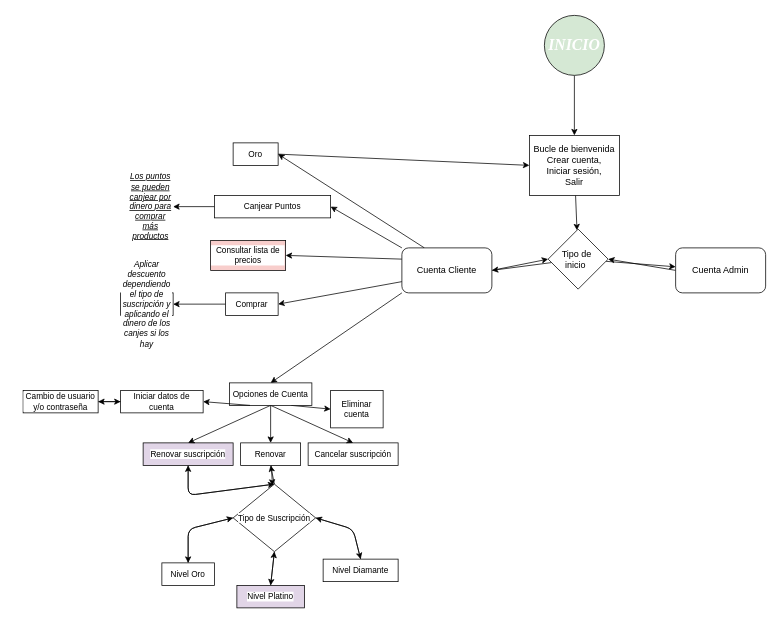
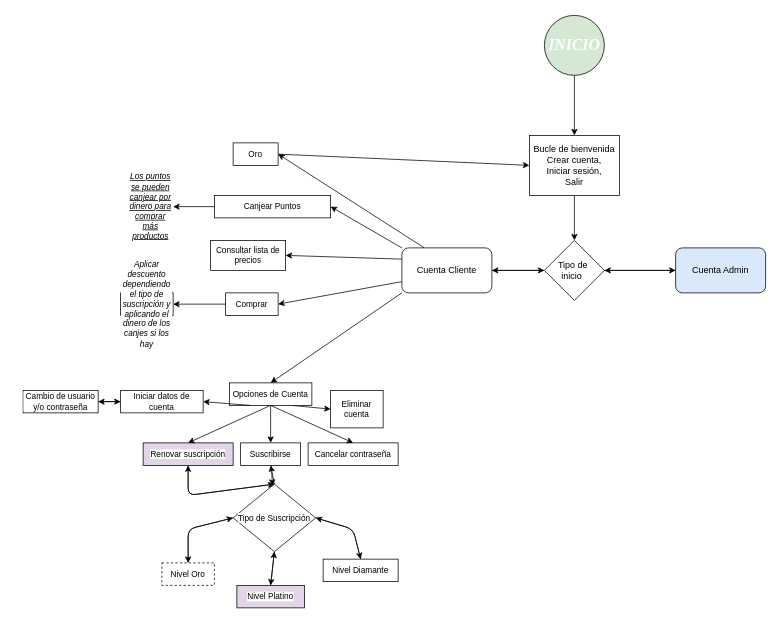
node "Consultar lista de precios": fillcolor #f8cecc -> #ffffff
node "Tipo de inicio": moved (578, 259) -> (574, 270)
node "Cuenta Admin": fillcolor #ffffff -> #dae8fc
node "Renovar": label "Renovar" -> "Suscribirse"
node "Cancelar suscripción": label "Cancelar suscripción" -> "Cancelar contraseña"
node "Nivel Oro": style solid -> dashed
